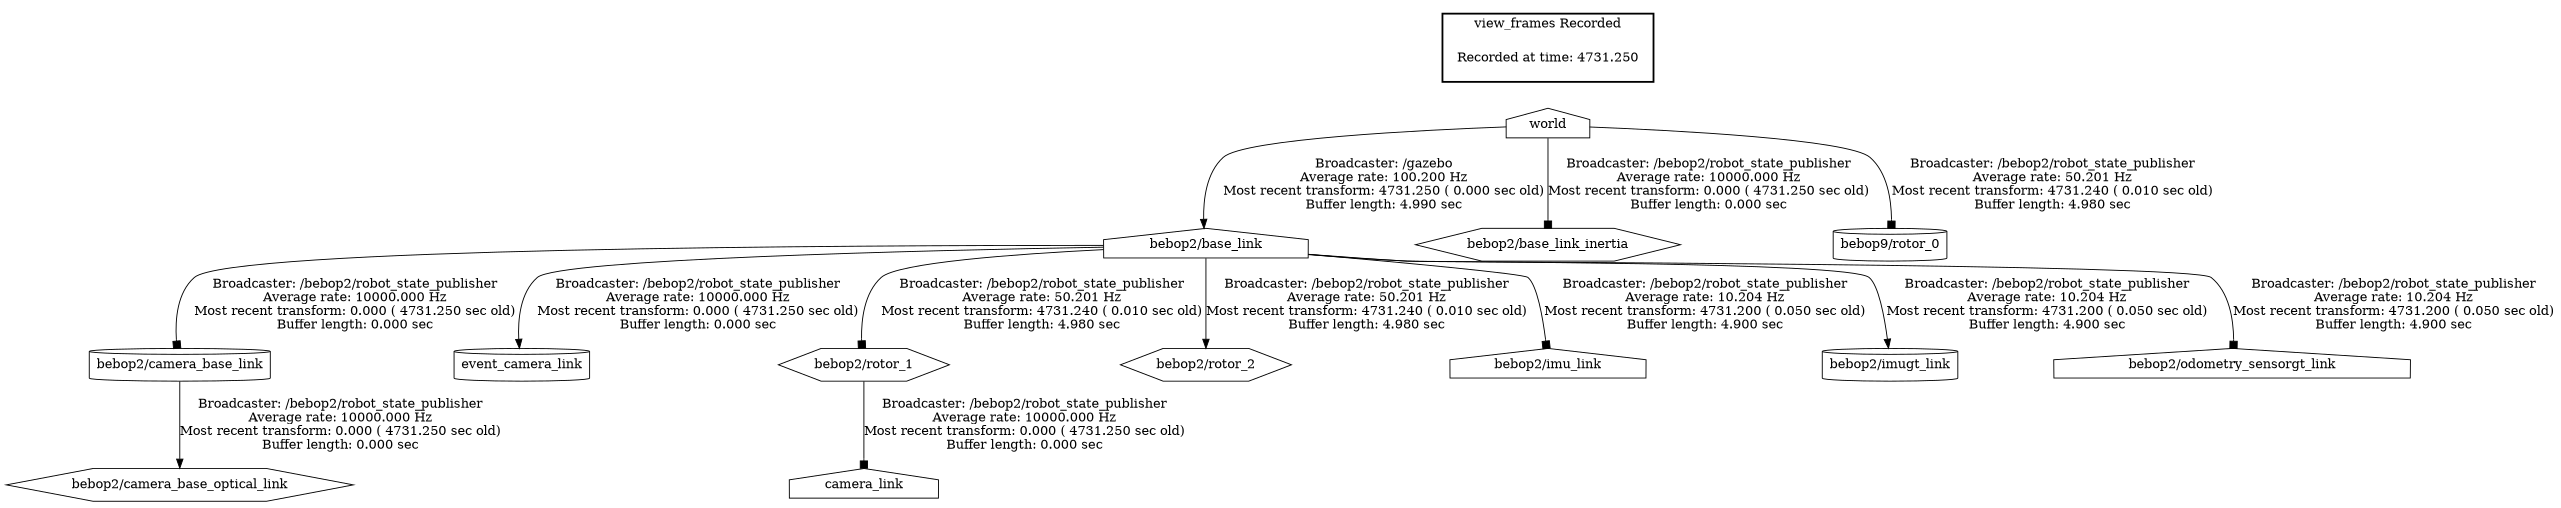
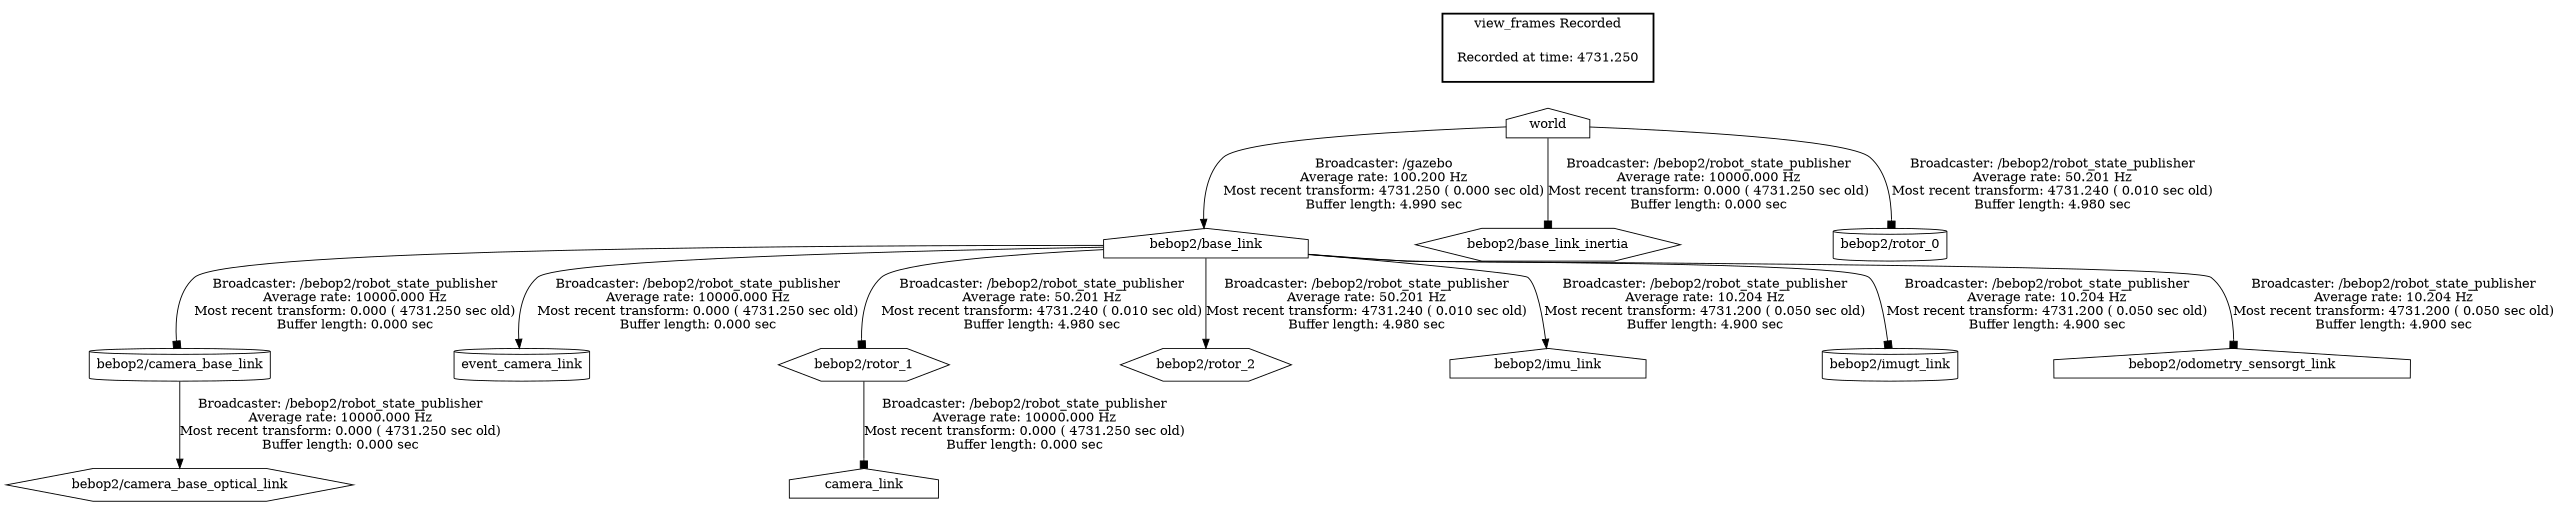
node "bebop9/rotor_0": label "bebop9/rotor_0" -> "bebop2/rotor_0"
edge "bebop2/base_link" -> "bebop2/imugt_link": arrowhead normal -> box
edge "bebop2/base_link" -> "bebop2/imu_link": arrowhead box -> normal
